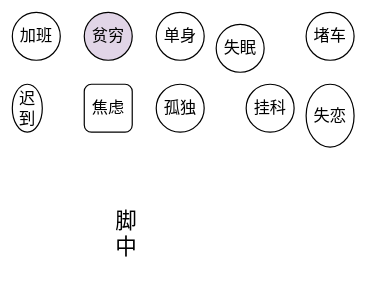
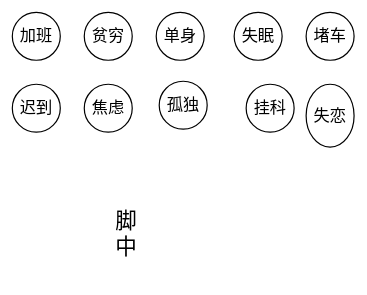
node "贫穷": fillcolor #e1d5e7 -> #ffffff
node "失眠": moved (240, 48) -> (258, 36)
node "迟到": size 30x48 -> 48x48
node "焦虑": shape rounded rectangle -> ellipse
node "孤独": moved (180, 108) -> (183, 105)
